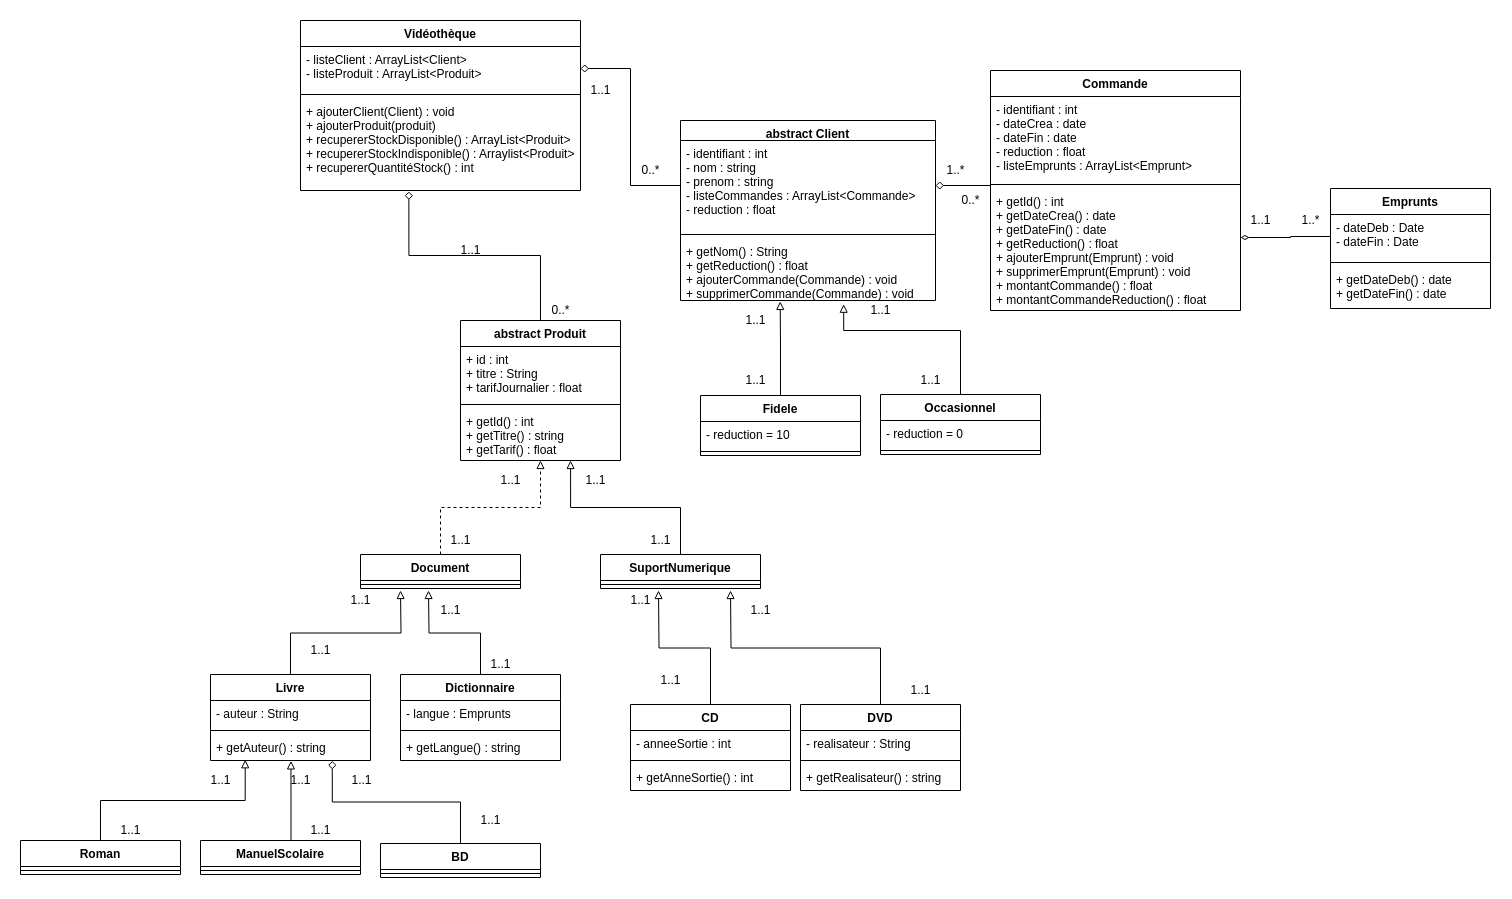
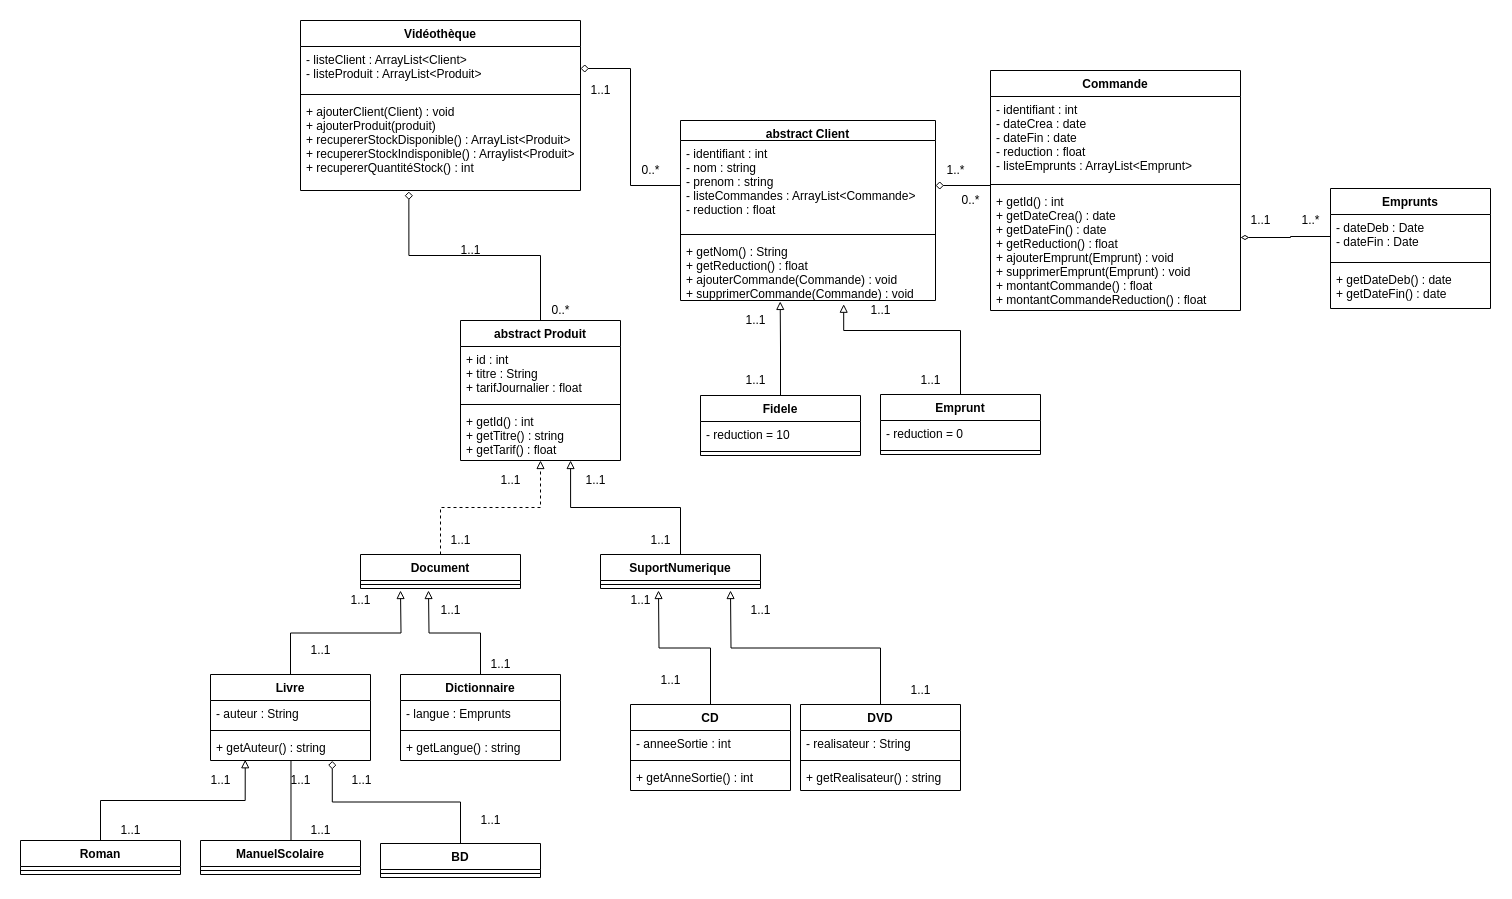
node "Occasionnel": label "Occasionnel" -> "Emprunt"
edge "ManuelScolaire" -> "+ getAuteur() : string": arrowhead block -> none
